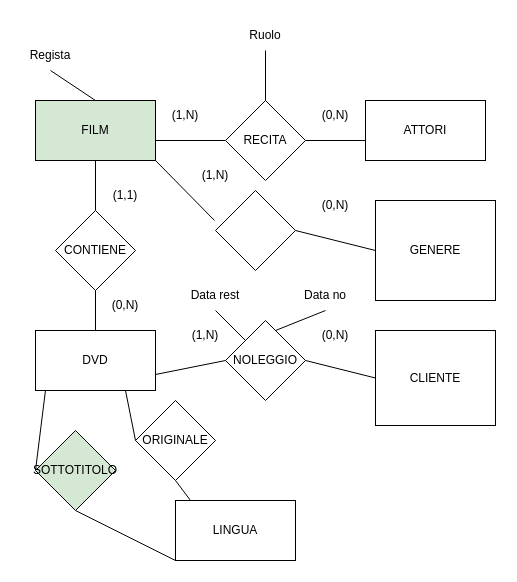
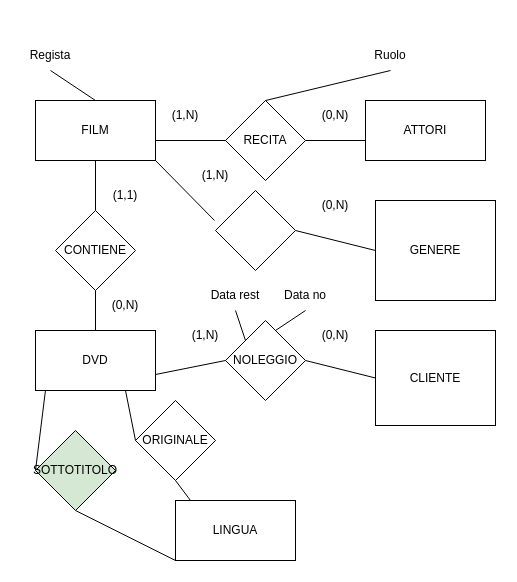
node "Ruolo": moved (266, 36) -> (391, 56)
node "FILM": fillcolor #d5e8d4 -> #ffffff
node "Data rest": moved (216, 296) -> (236, 296)
node "Data no": moved (326, 296) -> (306, 296)
